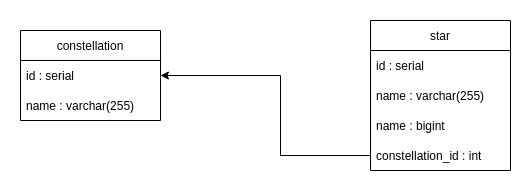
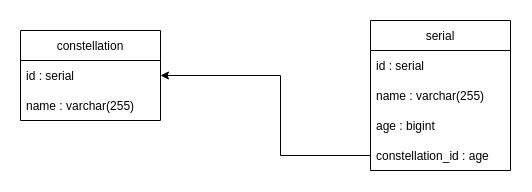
node "star": label "star" -> "serial"
node "name : bigint": label "name : bigint" -> "age : bigint"
node "constellation_id : int": label "constellation_id : int" -> "constellation_id : age"
